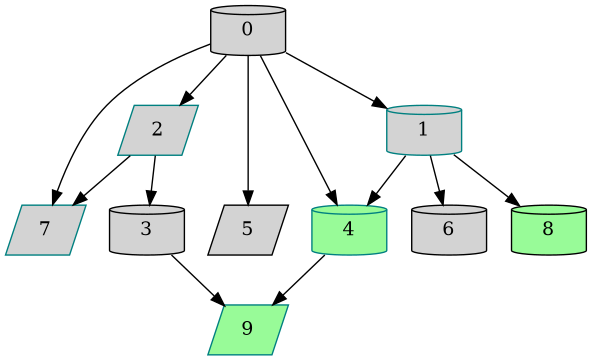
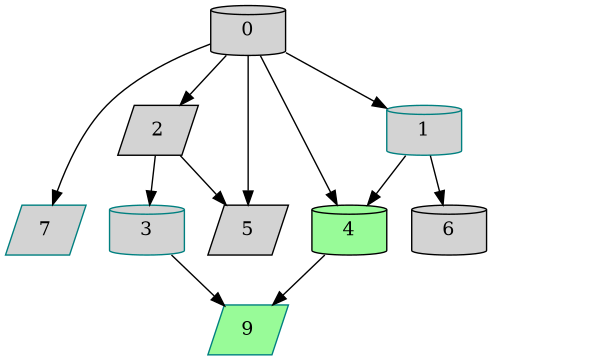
node "2": color teal -> black
edge "2" -> "7": now "2" -> "5"
node "3": color black -> teal
node "4": color teal -> black
node "8": removed
